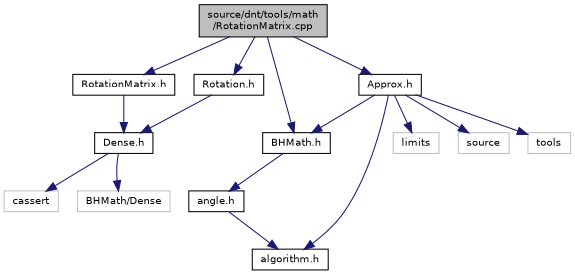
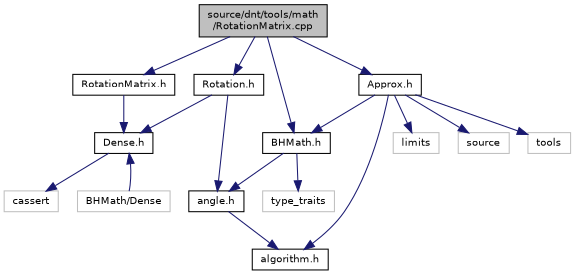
edge "Rotation.h" -> "angle.h": added
edge "Dense.h" -> "BHMath/Dense": reversed
node "type_traits": added
